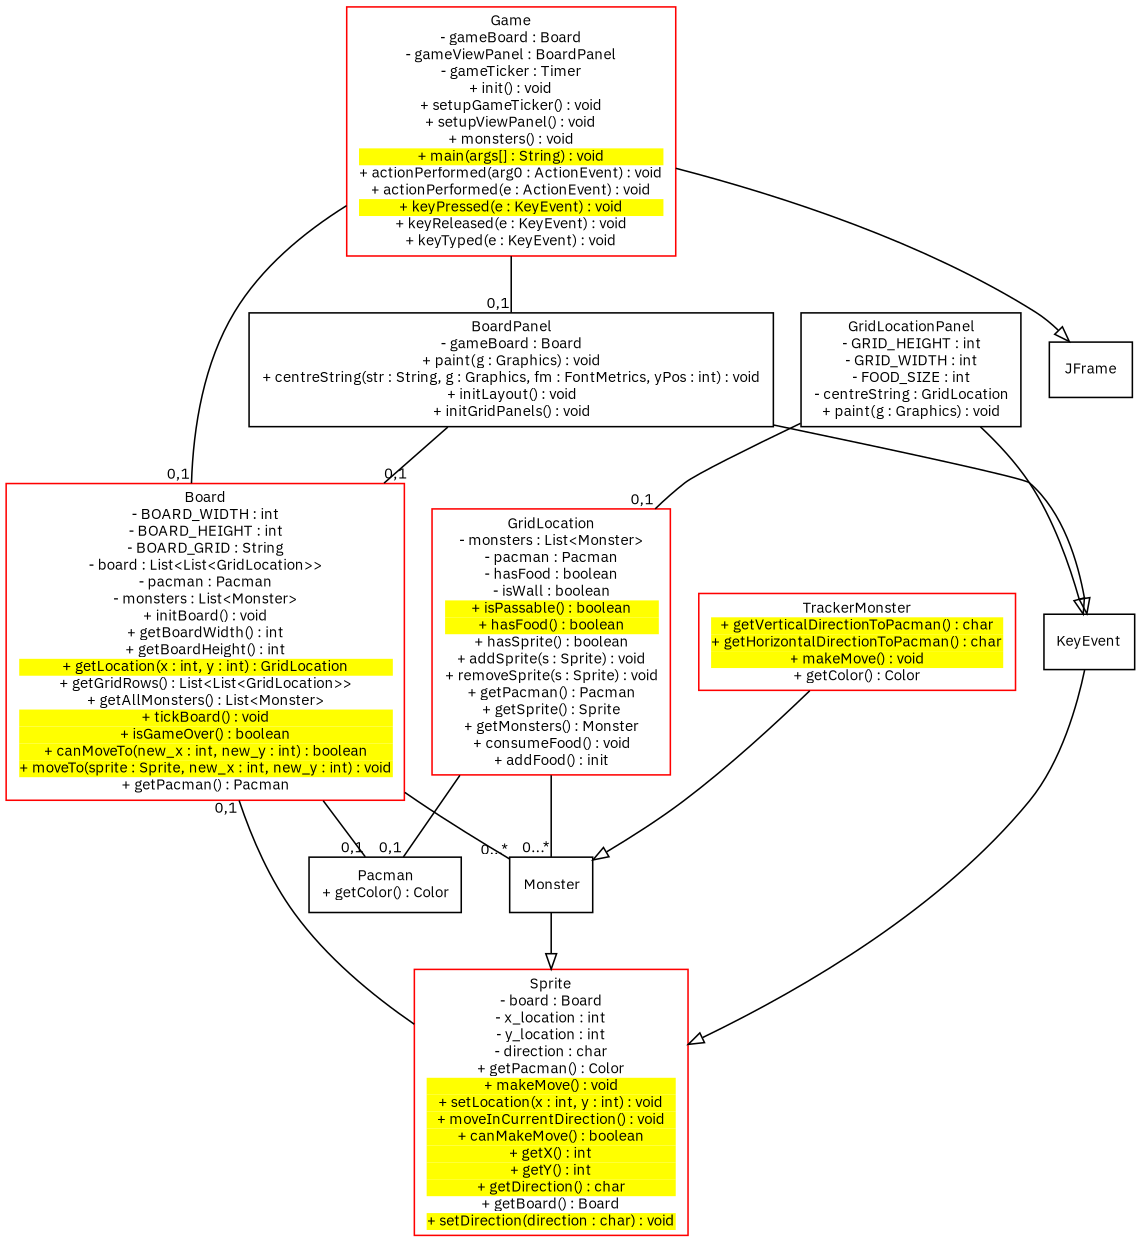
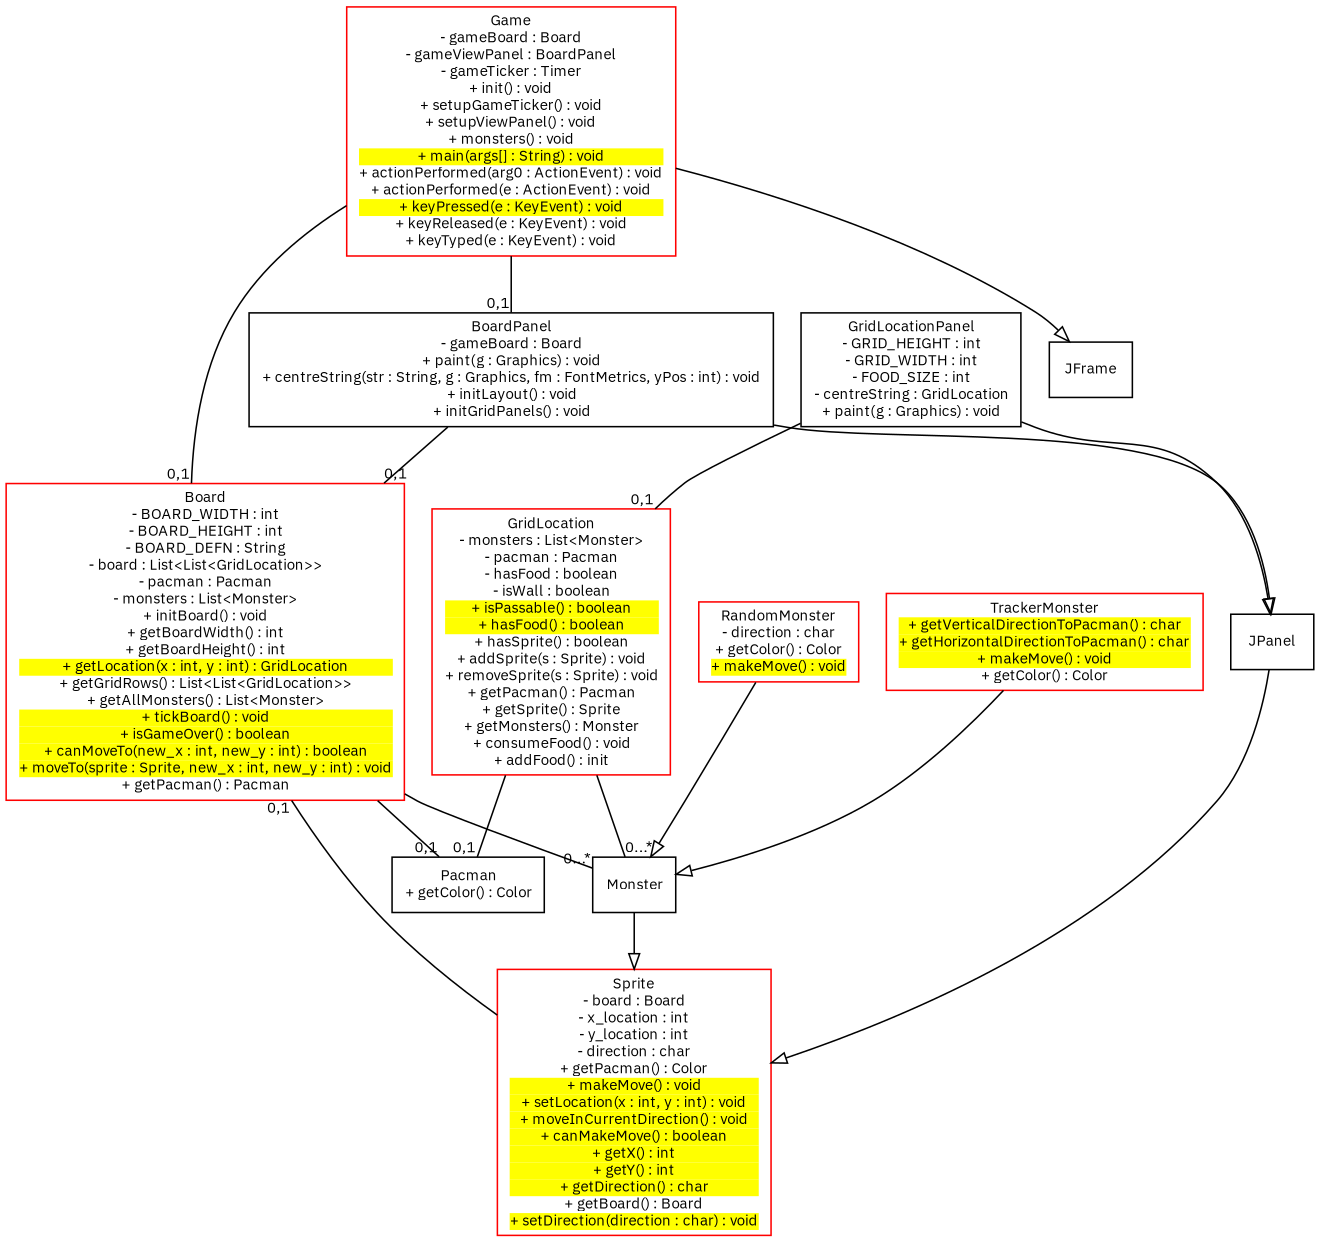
node "Board": text "- BOARD_GRID : String" -> "- BOARD_DEFN : String"
node "RandomMonster": added
node "KeyEvent": label "KeyEvent" -> "JPanel"
